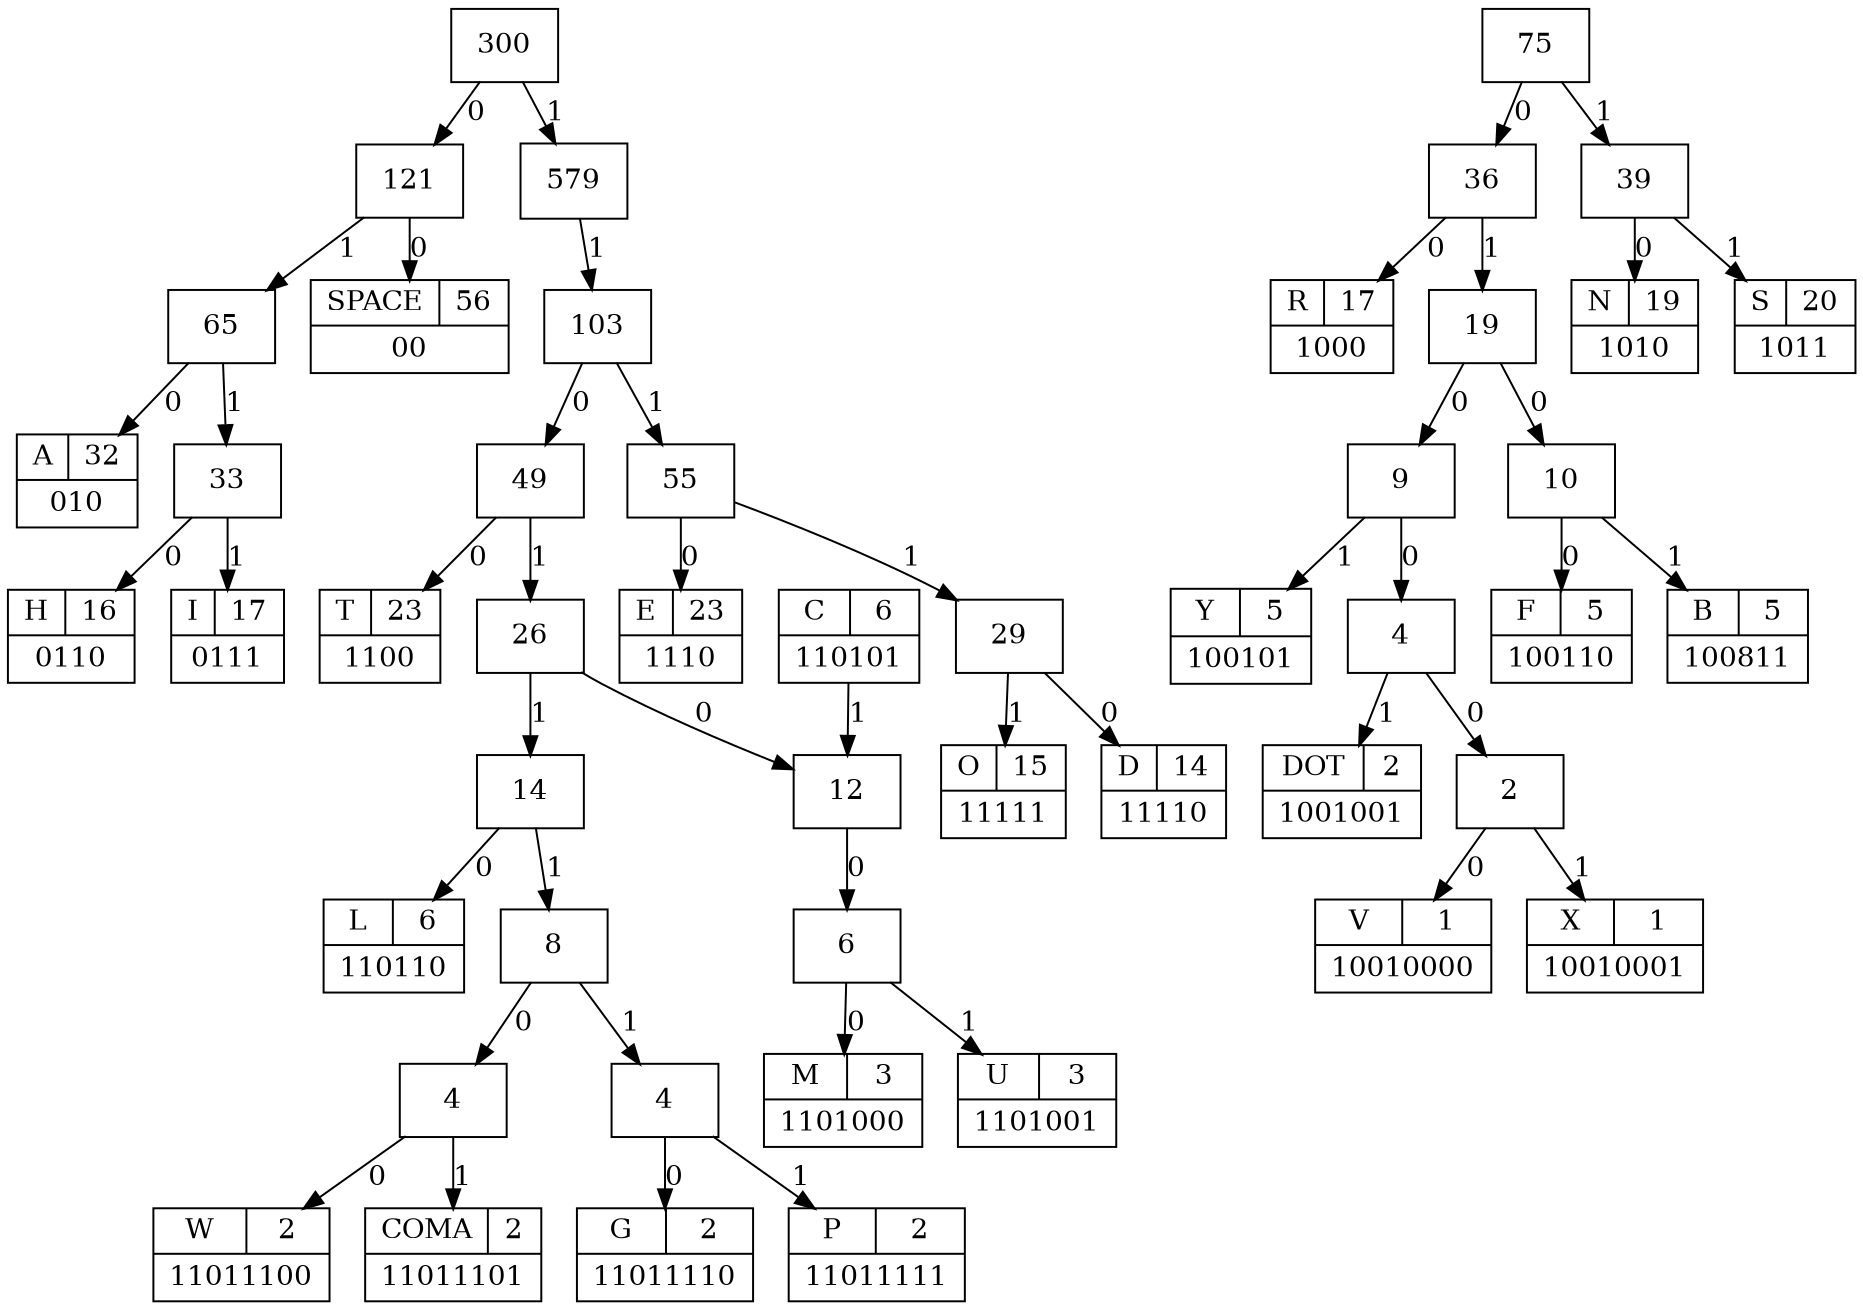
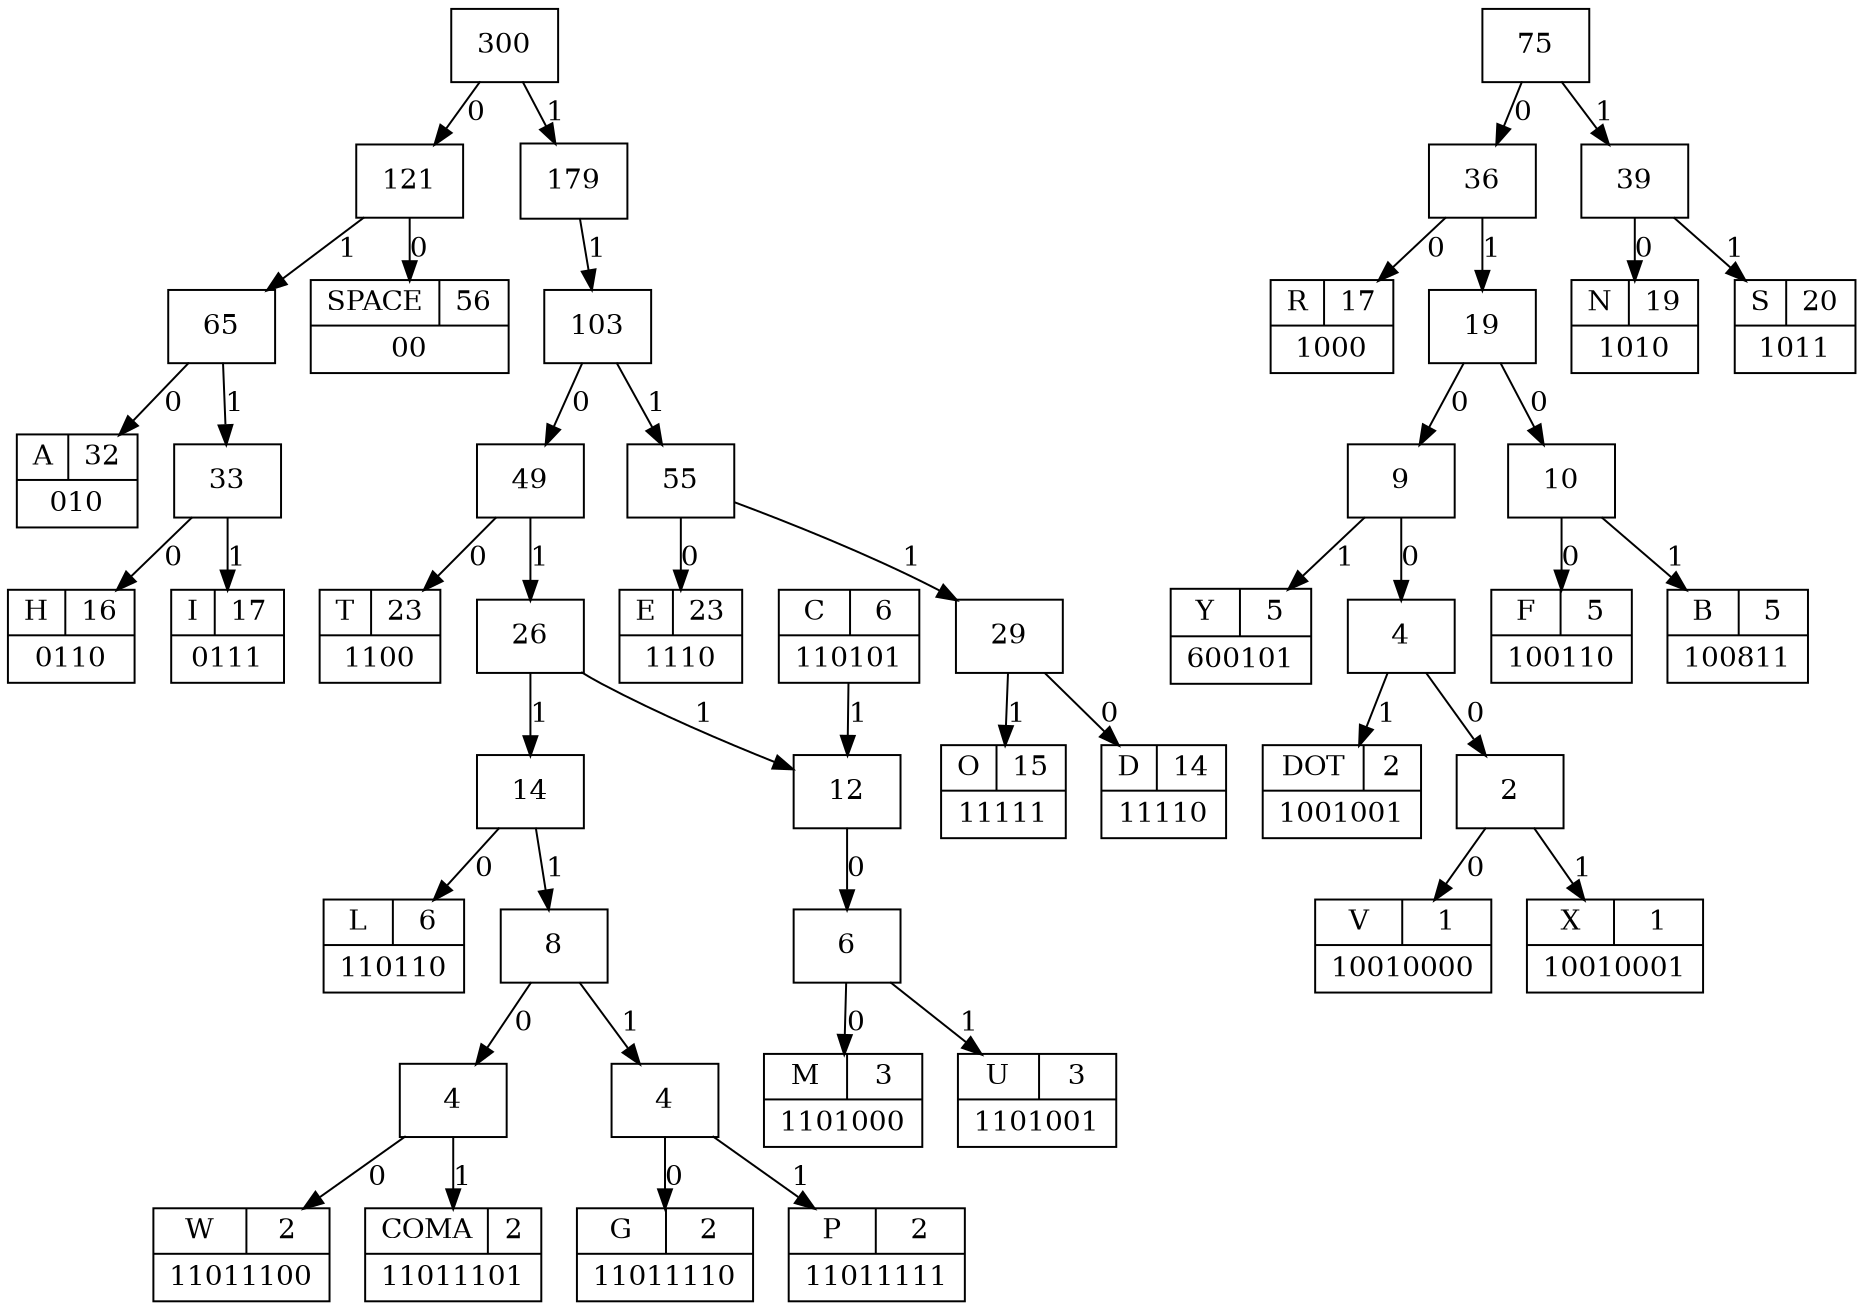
node "579": label "579" -> "179"
node "Y": text "100101" -> "600101"
edge "26" -> "12": label "0" -> "1"
